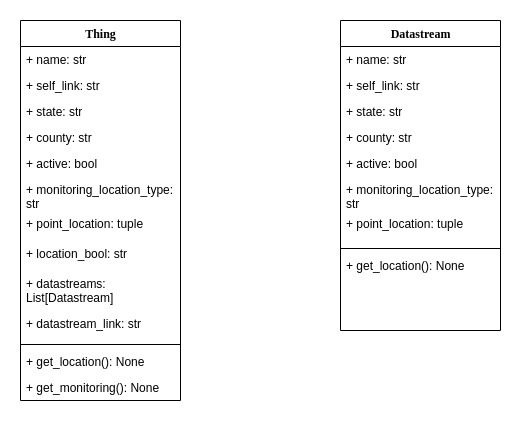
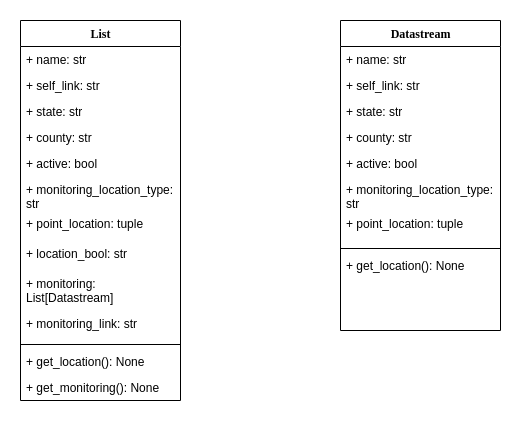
node "Thing": label "Thing" -> "List"
node "+ datastreams: List[Datastream]": label "+ datastreams: List[Datastream]" -> "+ monitoring: List[Datastream]"
node "+ datastream_link: str": label "+ datastream_link: str" -> "+ monitoring_link: str"
